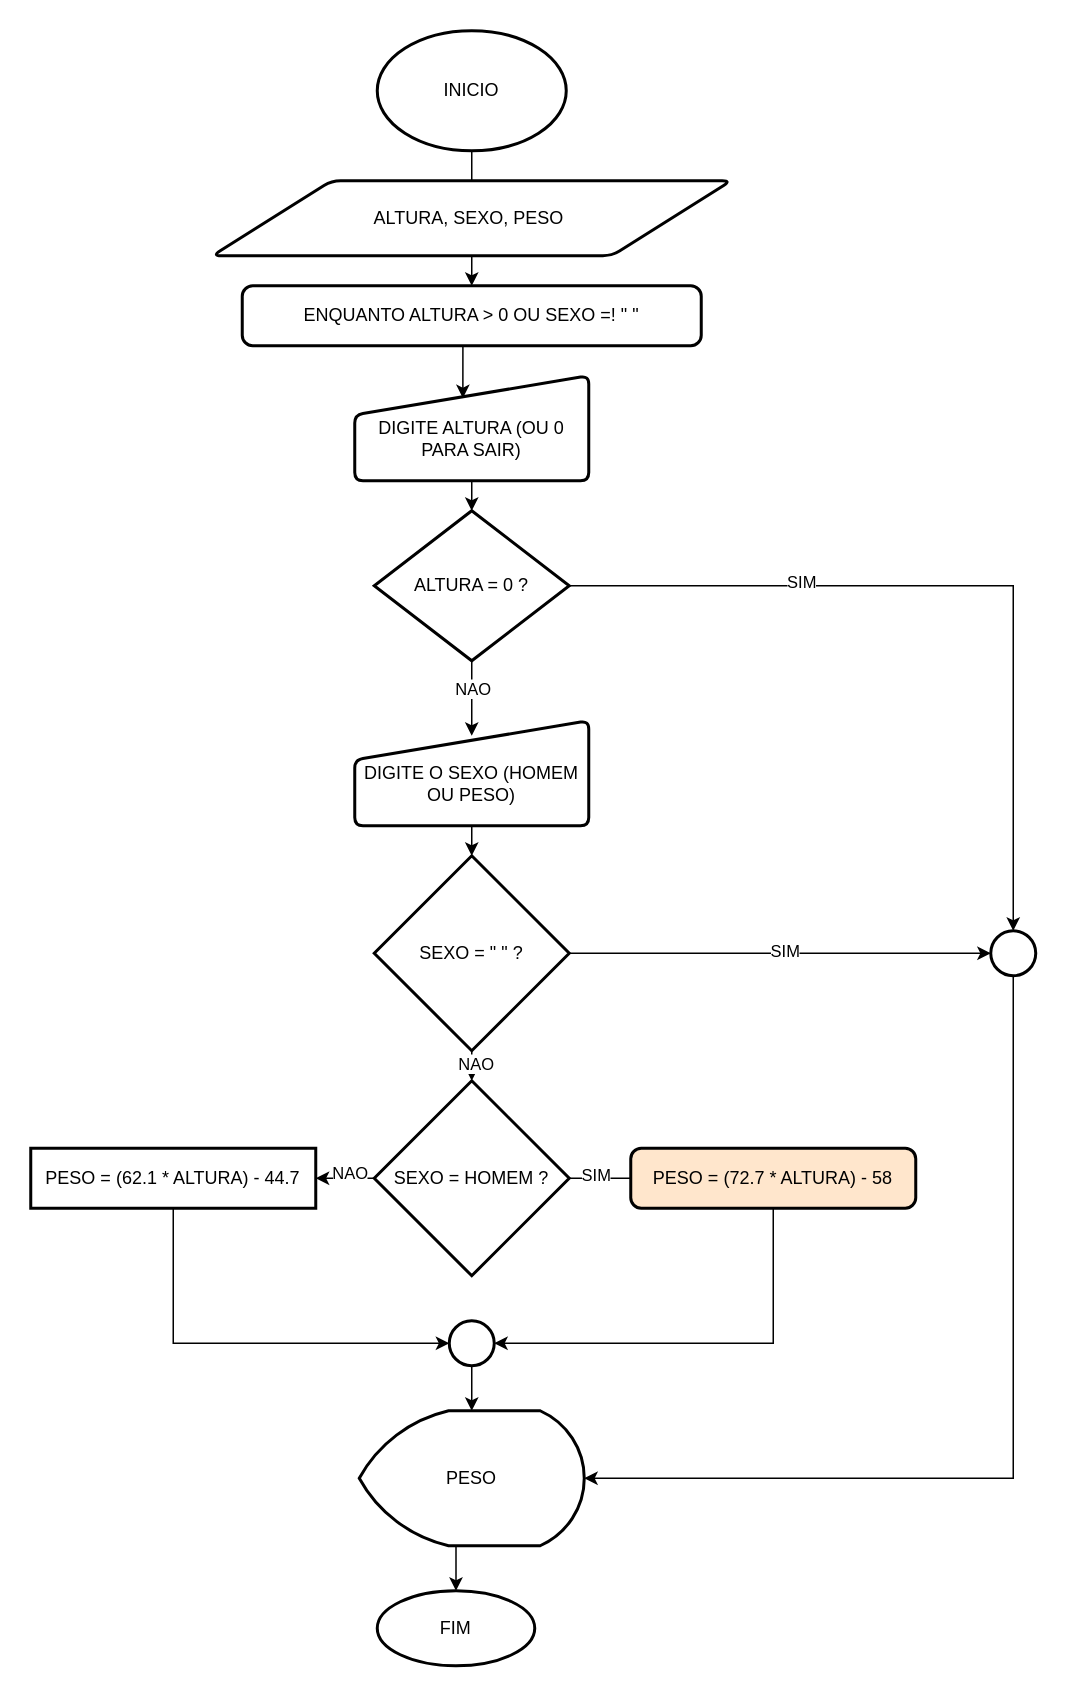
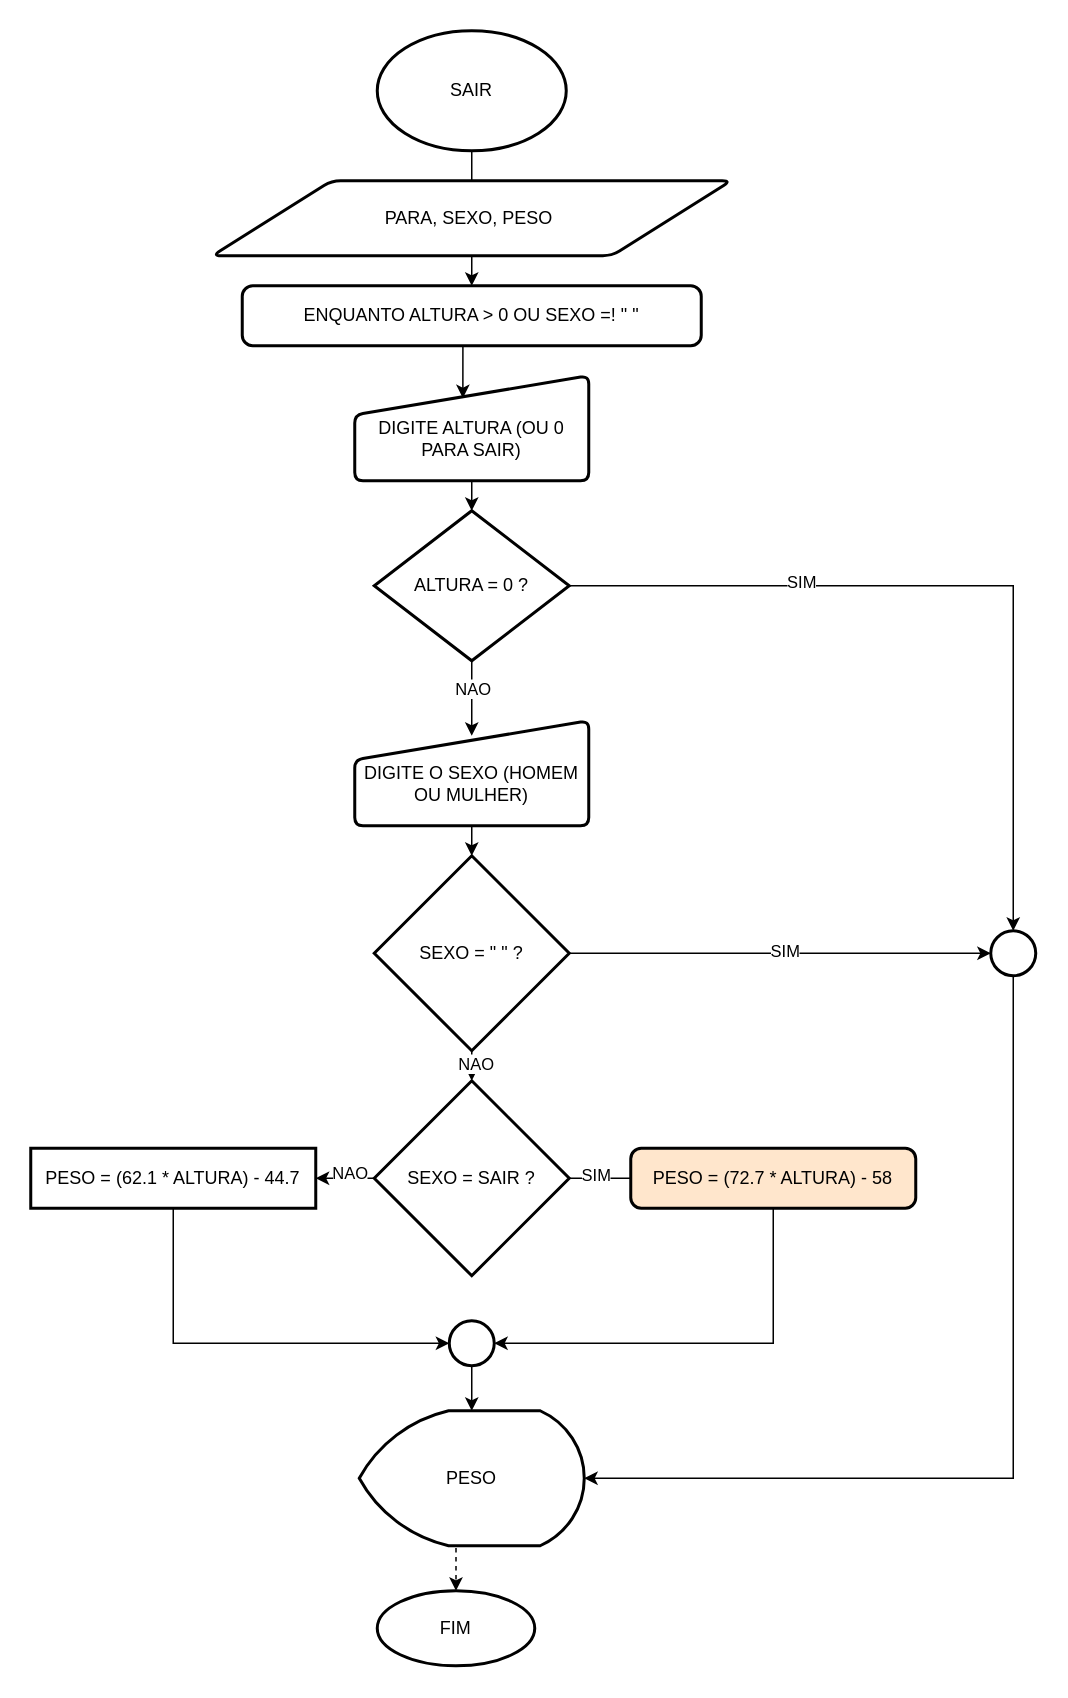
node "INICIO": label "INICIO" -> "SAIR"
node "ALTURA, SEXO, PESO": label "ALTURA, SEXO, PESO" -> "PARA, SEXO, PESO"
node "DIGITE O SEXO (HOMEM OU PESO)": label "DIGITE O SEXO (HOMEM OU PESO)" -> "DIGITE O SEXO (HOMEM OU MULHER)"
node "SEXO = HOMEM ?": label "SEXO = HOMEM ?" -> "SEXO = SAIR ?"
edge "PESO" -> "FIM": style solid -> dashed
